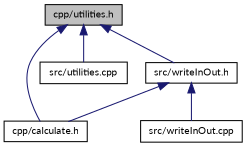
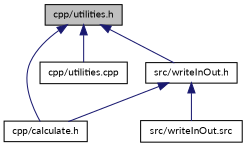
node "src/utilities.cpp": label "src/utilities.cpp" -> "cpp/utilities.cpp"
node "src/writeInOut.cpp": label "src/writeInOut.cpp" -> "src/writeInOut.src"
